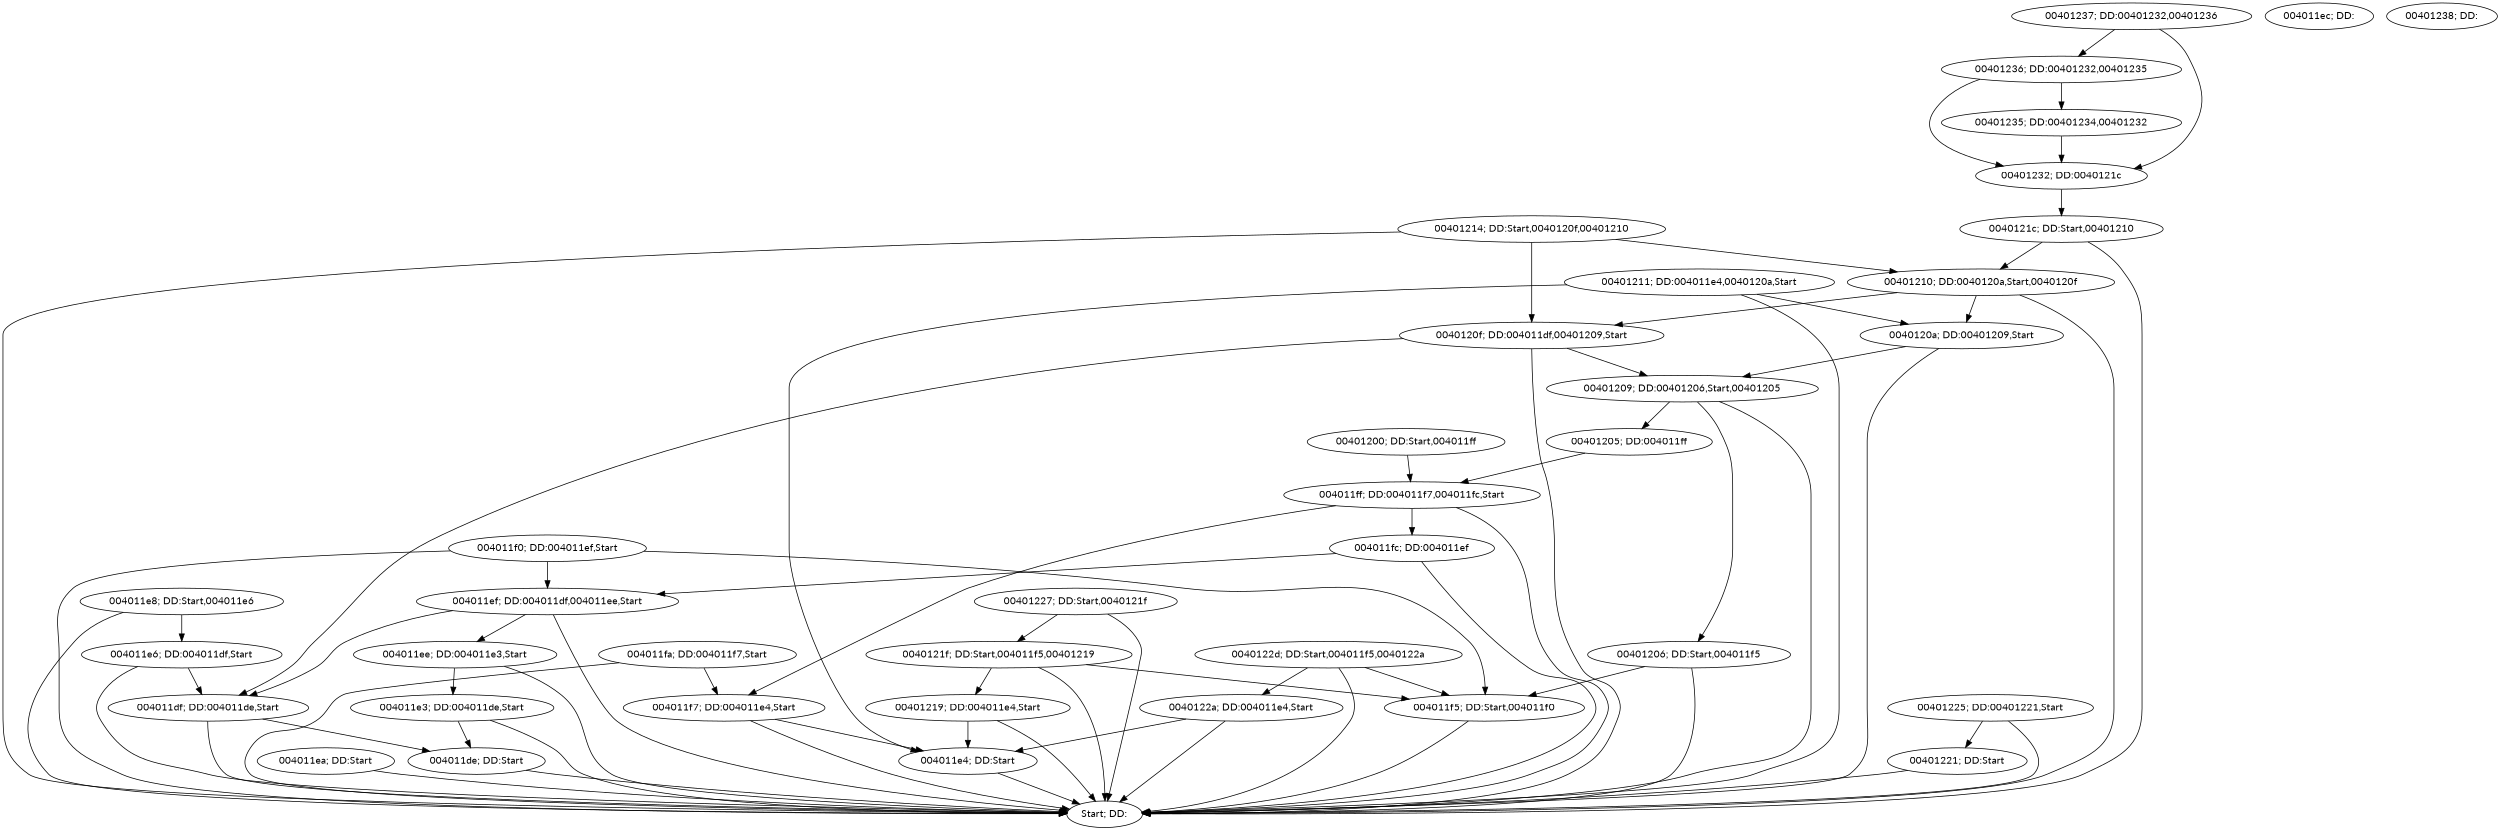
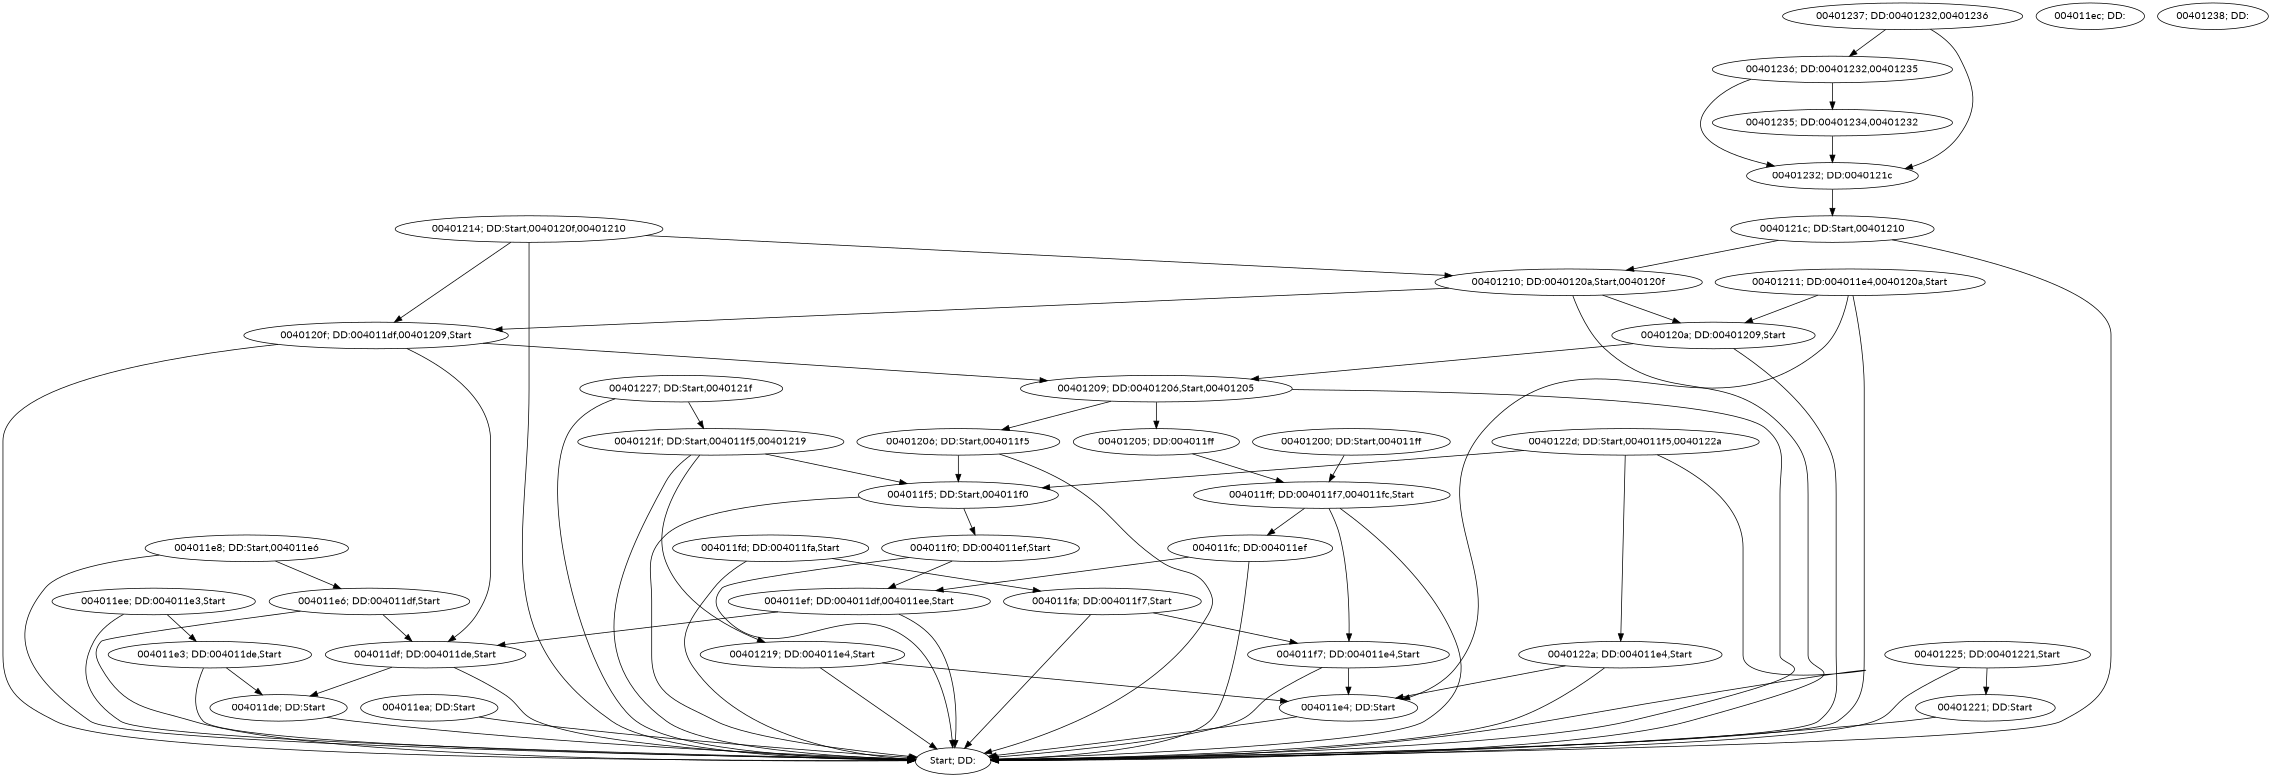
node "004011fd; DD:004011fa,Start": added
edge "004011f0; DD:004011ef,Start" -> "004011f5; DD:Start,004011f0": reversed
edge "004011ef; DD:004011df,004011ee,Start" -> "004011ee; DD:004011e3,Start": removed
